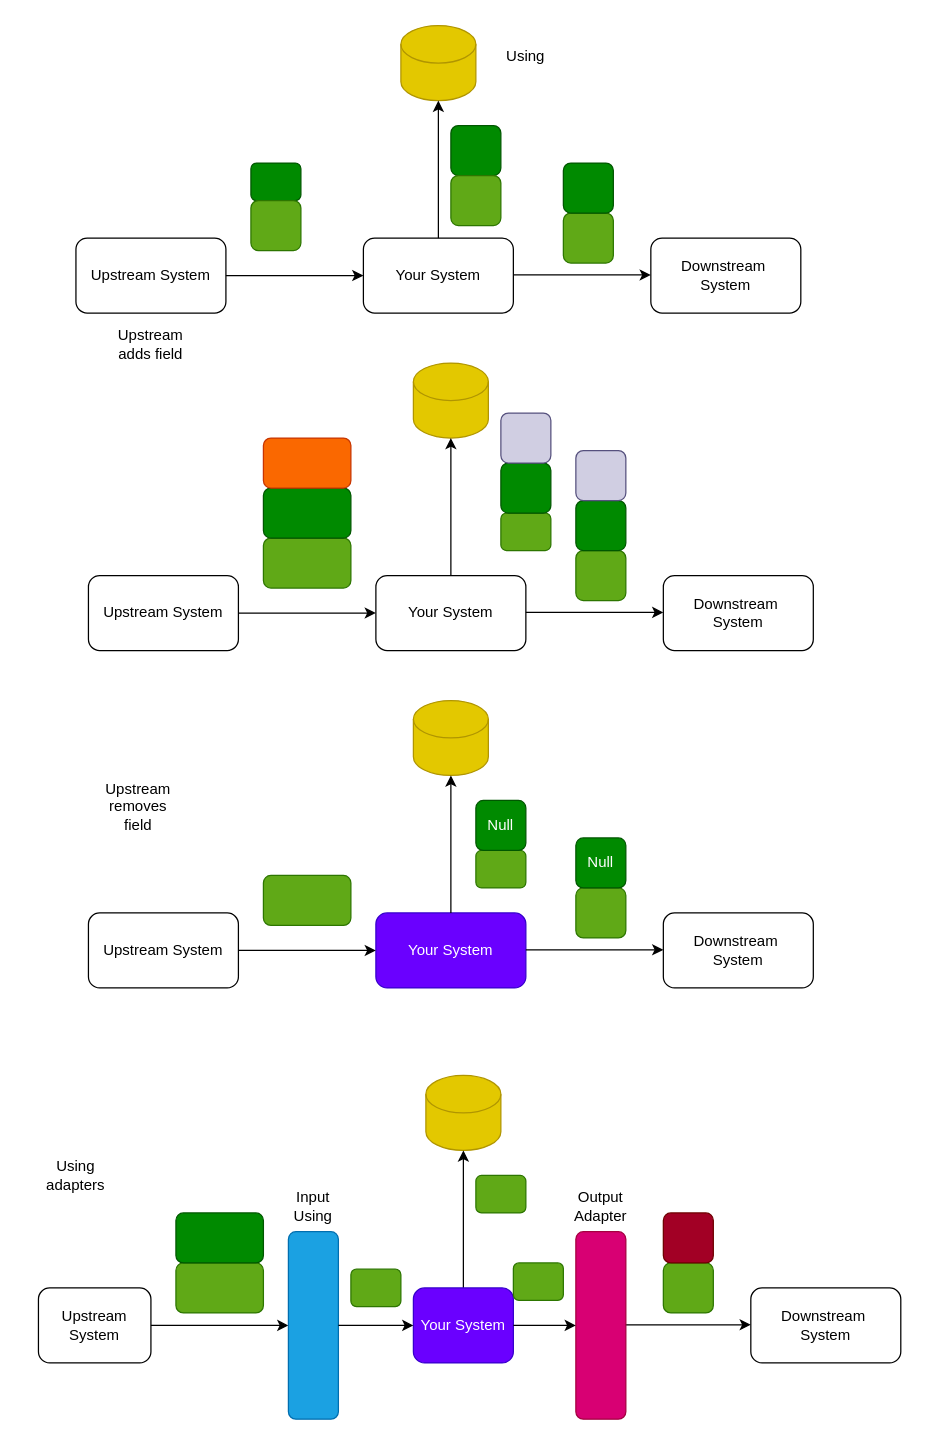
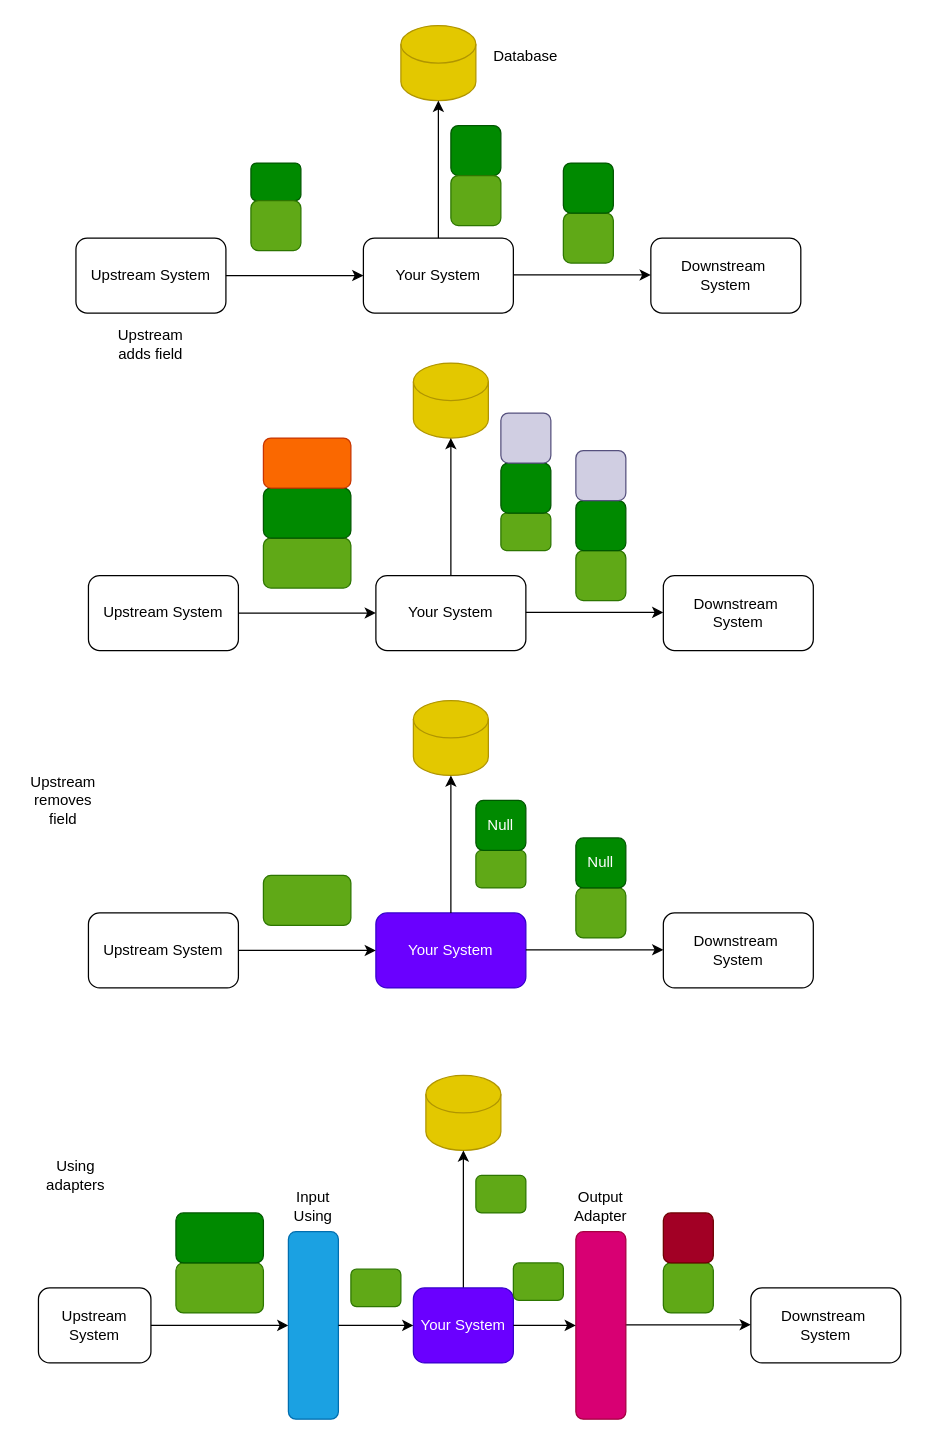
node "Using": label "Using" -> "Database"
node "Upstream removes field": moved (138, 807) -> (63, 801)
